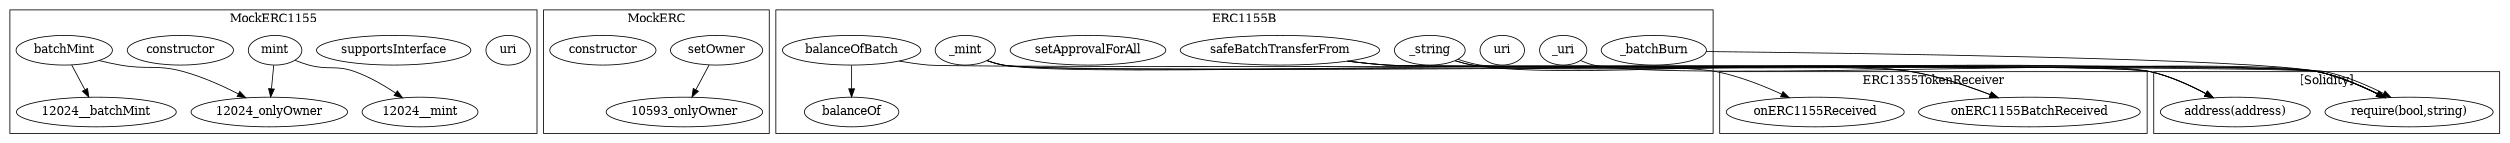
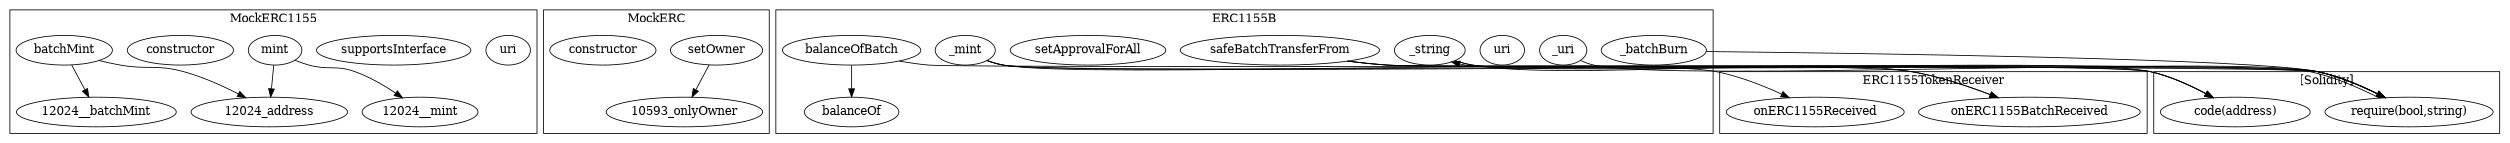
edge "_string" -> "require(bool,string)": reversed
cluster "ERC1355TokenReceiver": label "ERC1355TokenReceiver" -> "ERC1155TokenReceiver"
node "12024_onlyOwner": label "12024_onlyOwner" -> "12024_address"
node "address(address)": label "address(address)" -> "code(address)"
